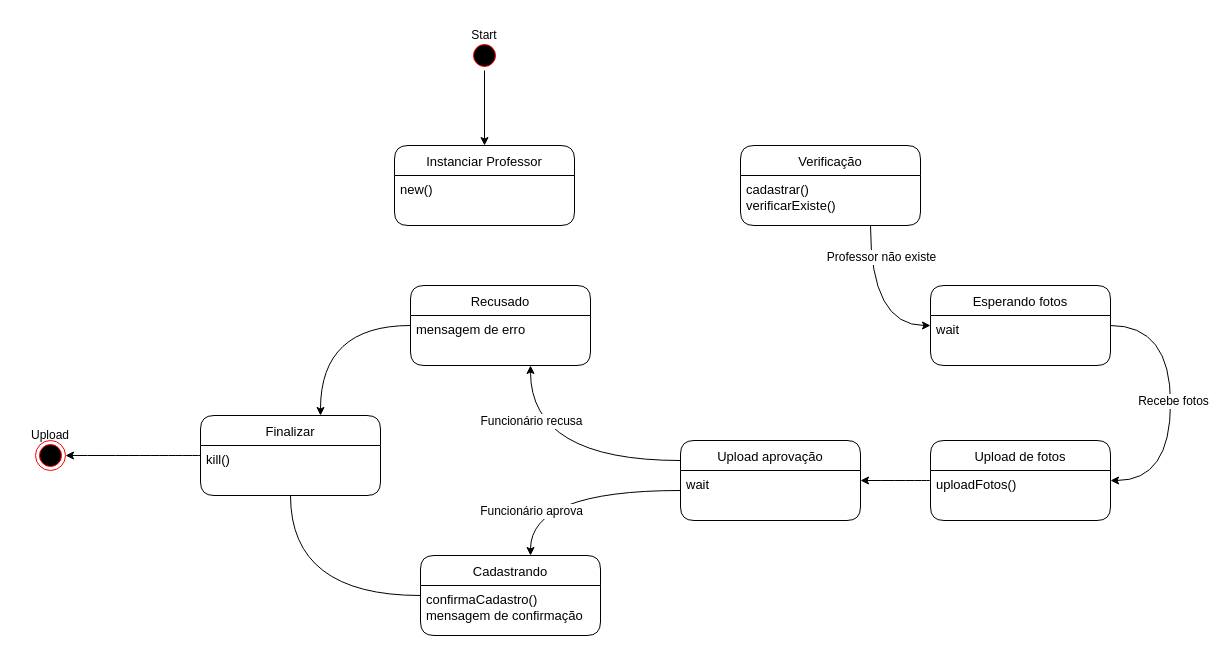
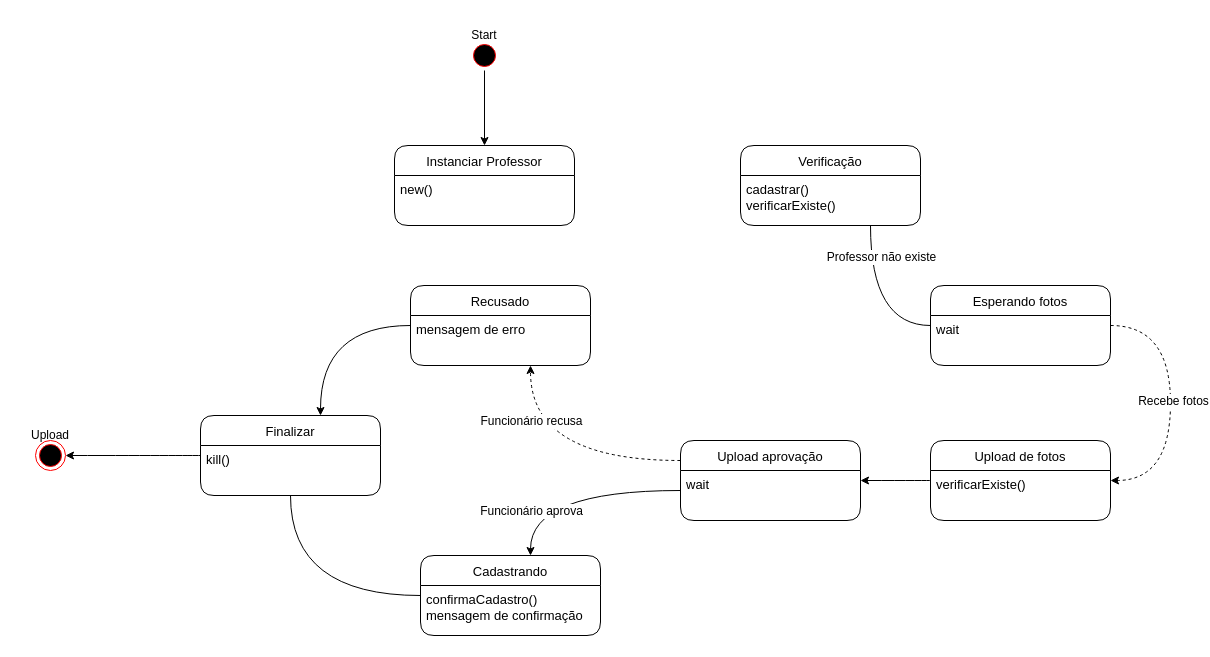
edge "Verificação" -> "Esperando fotos": arrowhead classic -> none
edge "Esperando fotos" -> "Upload de fotos": style solid -> dashed
edge "Upload aprovação" -> "Recusado": style solid -> dashed
node "uploadFotos()": label "uploadFotos()" -> "verificarExiste()"
